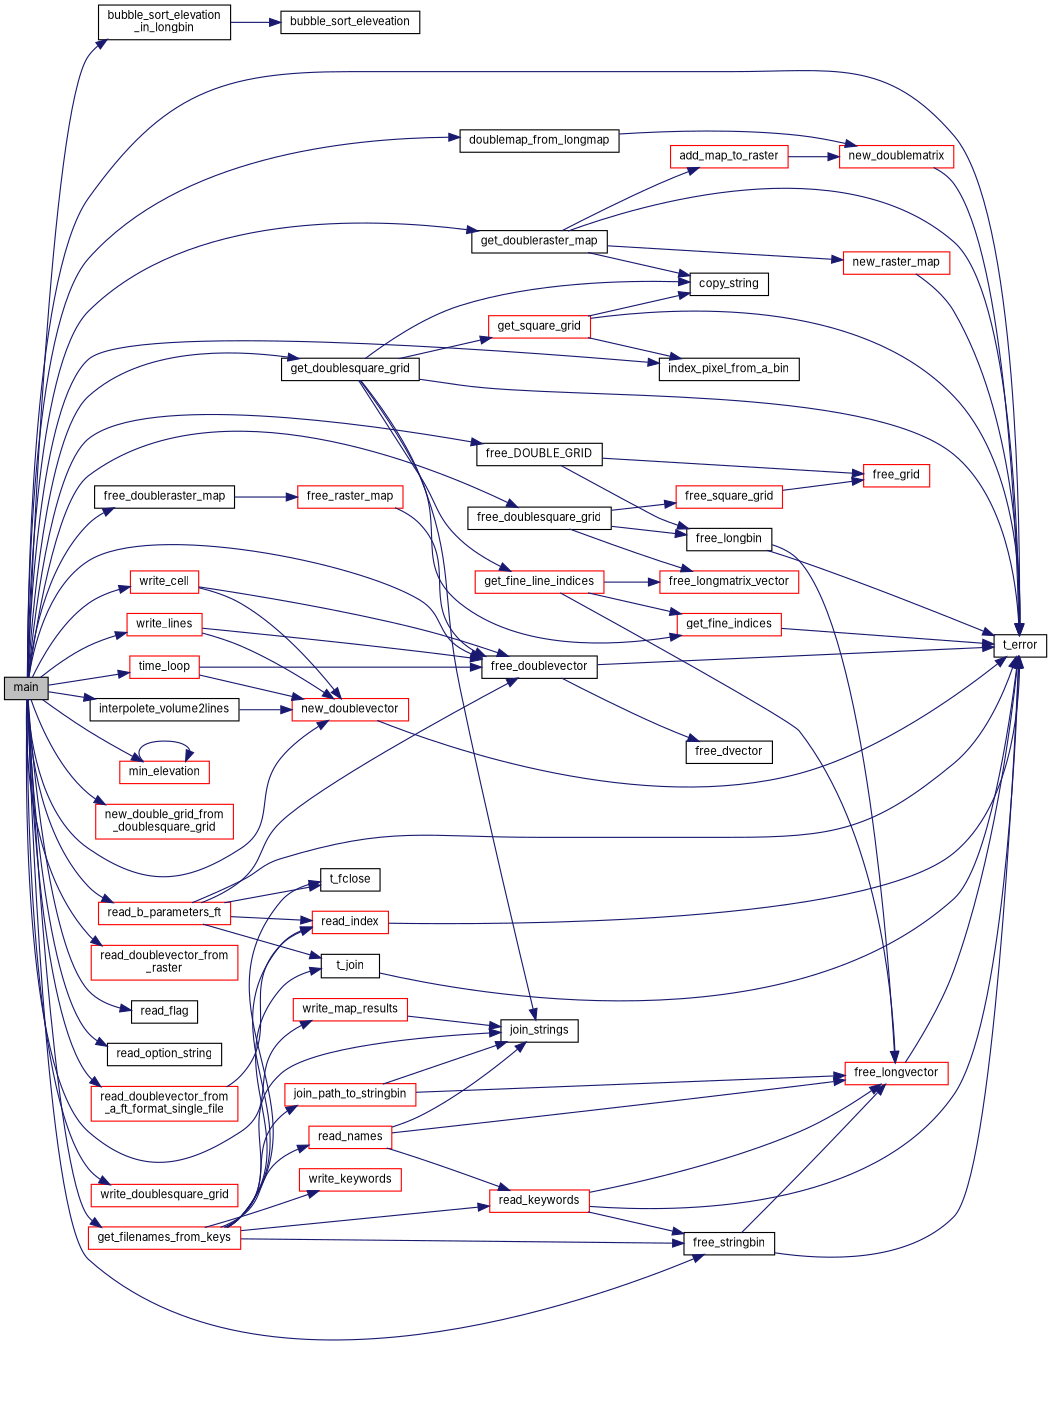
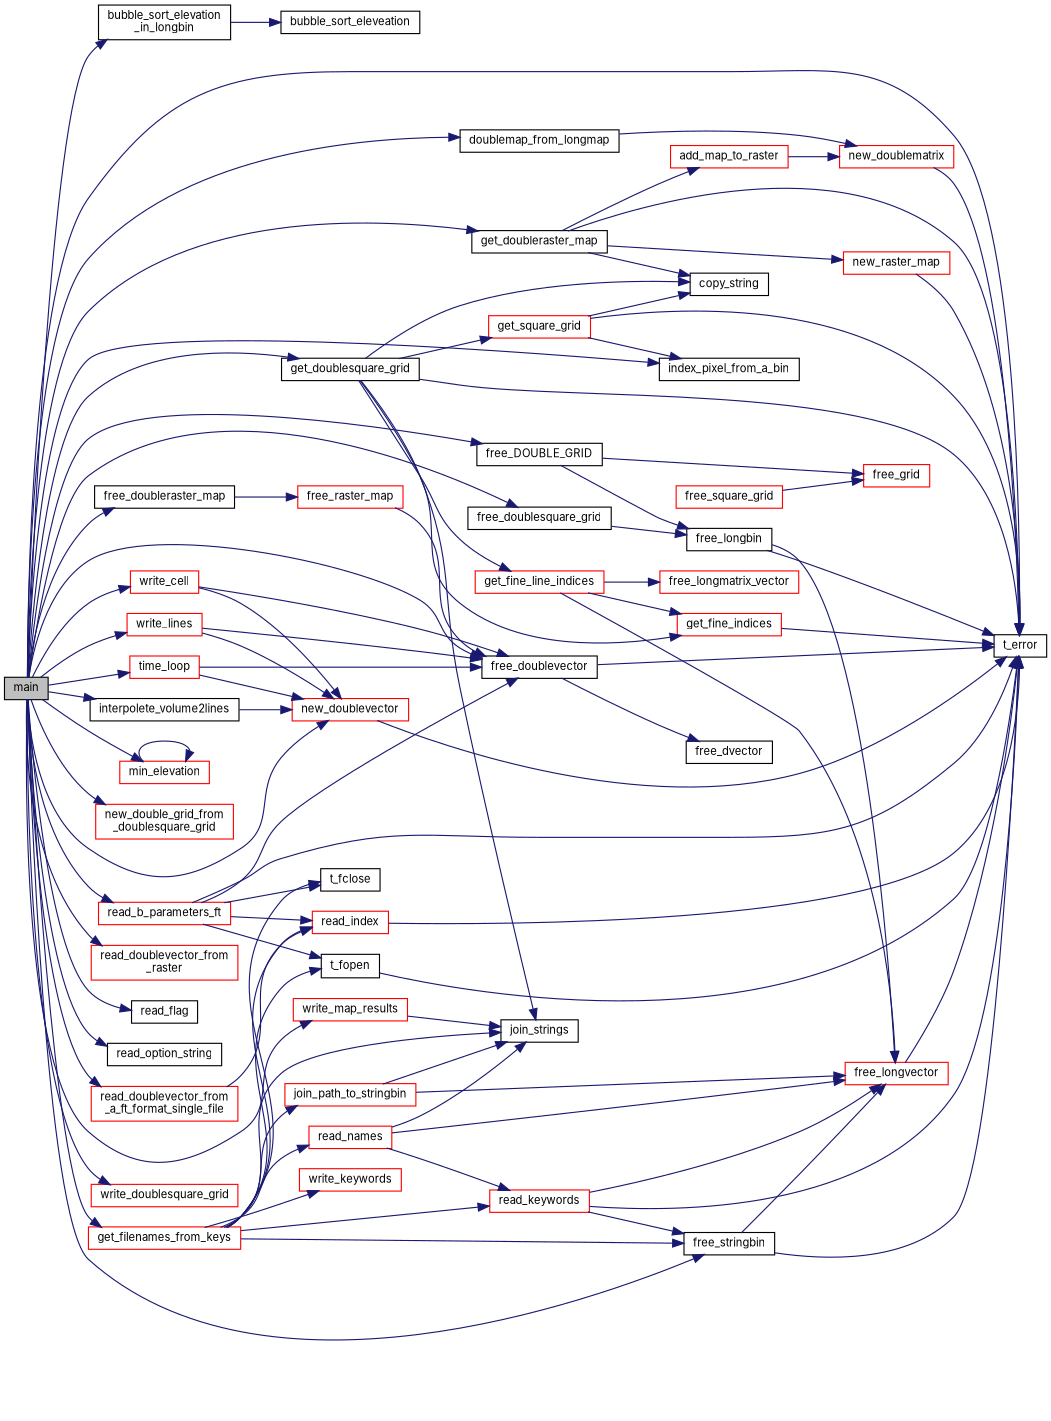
edge "free_doublesquare_grid" -> "free_square_grid": removed
edge "free_doublesquare_grid" -> "free_longmatrix_vector": removed
node "t_join": label "t_join" -> "t_fopen"
